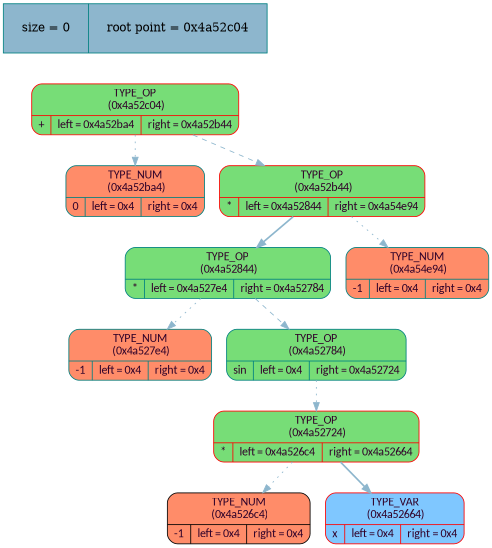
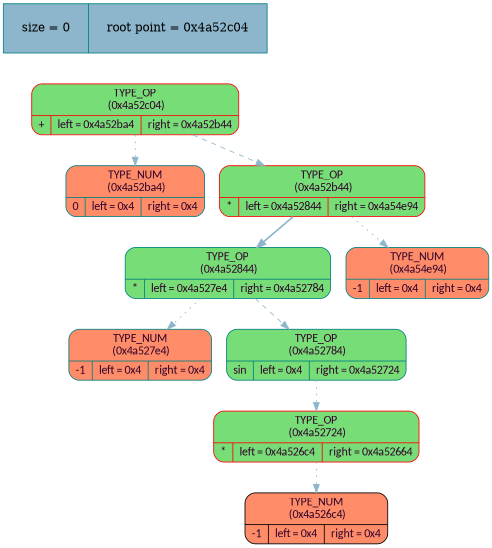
node "TYPE_VAR": removed
